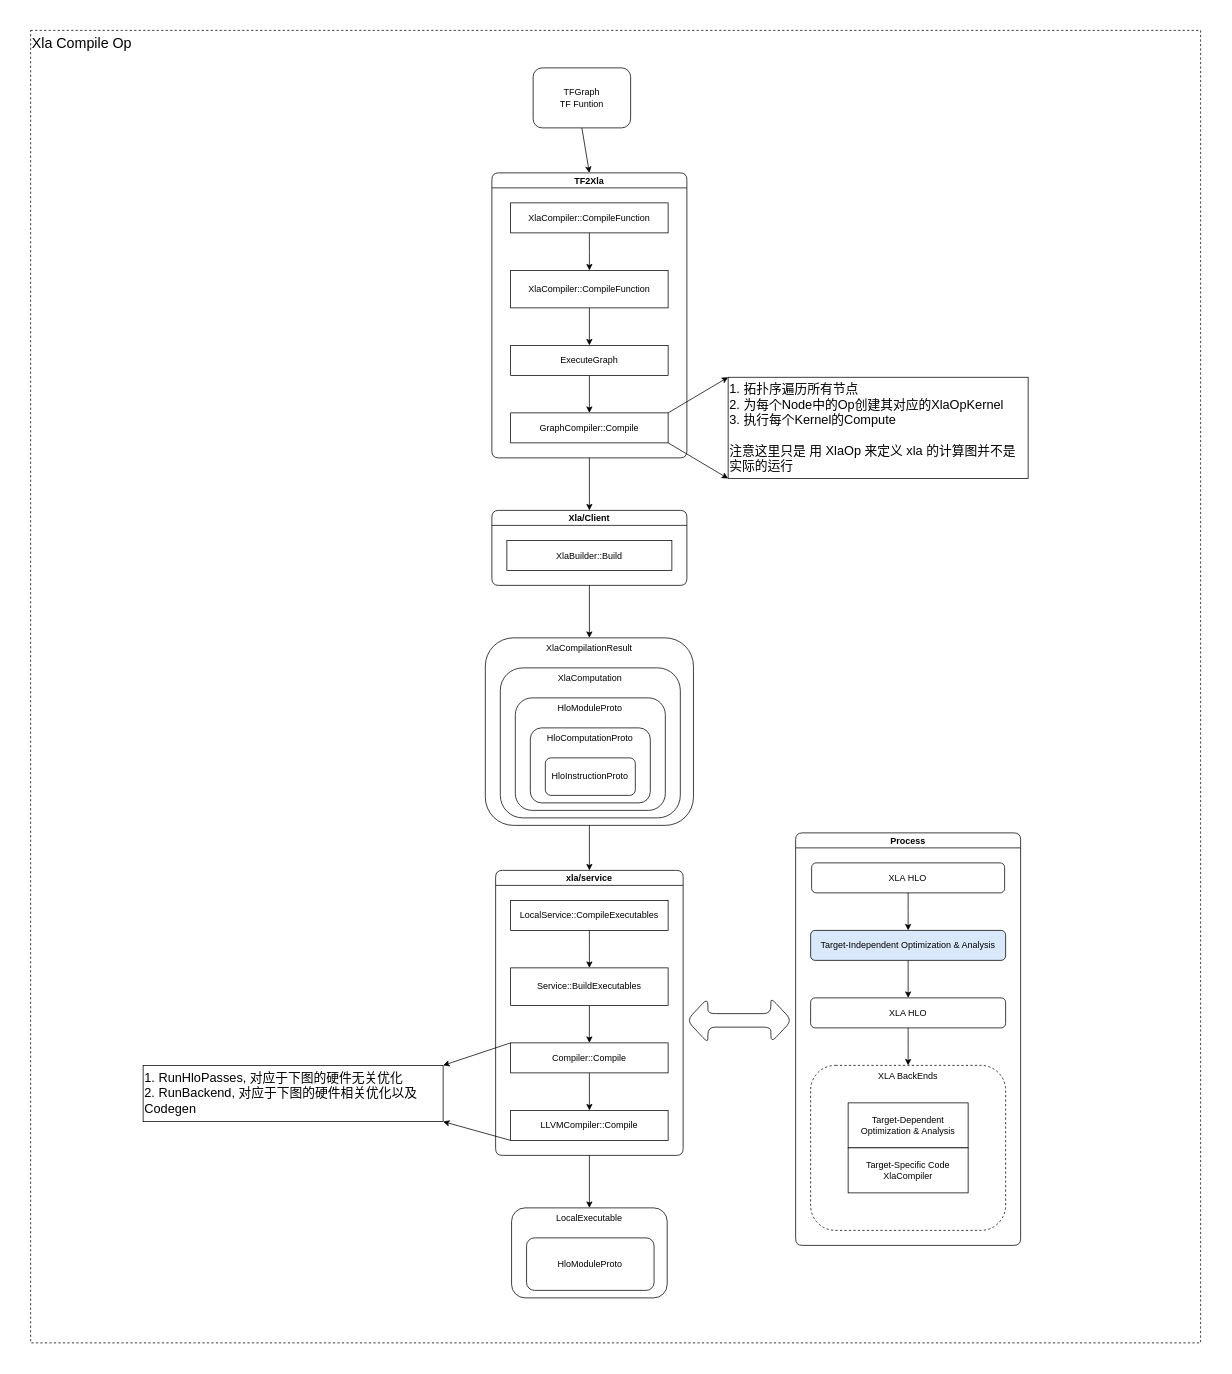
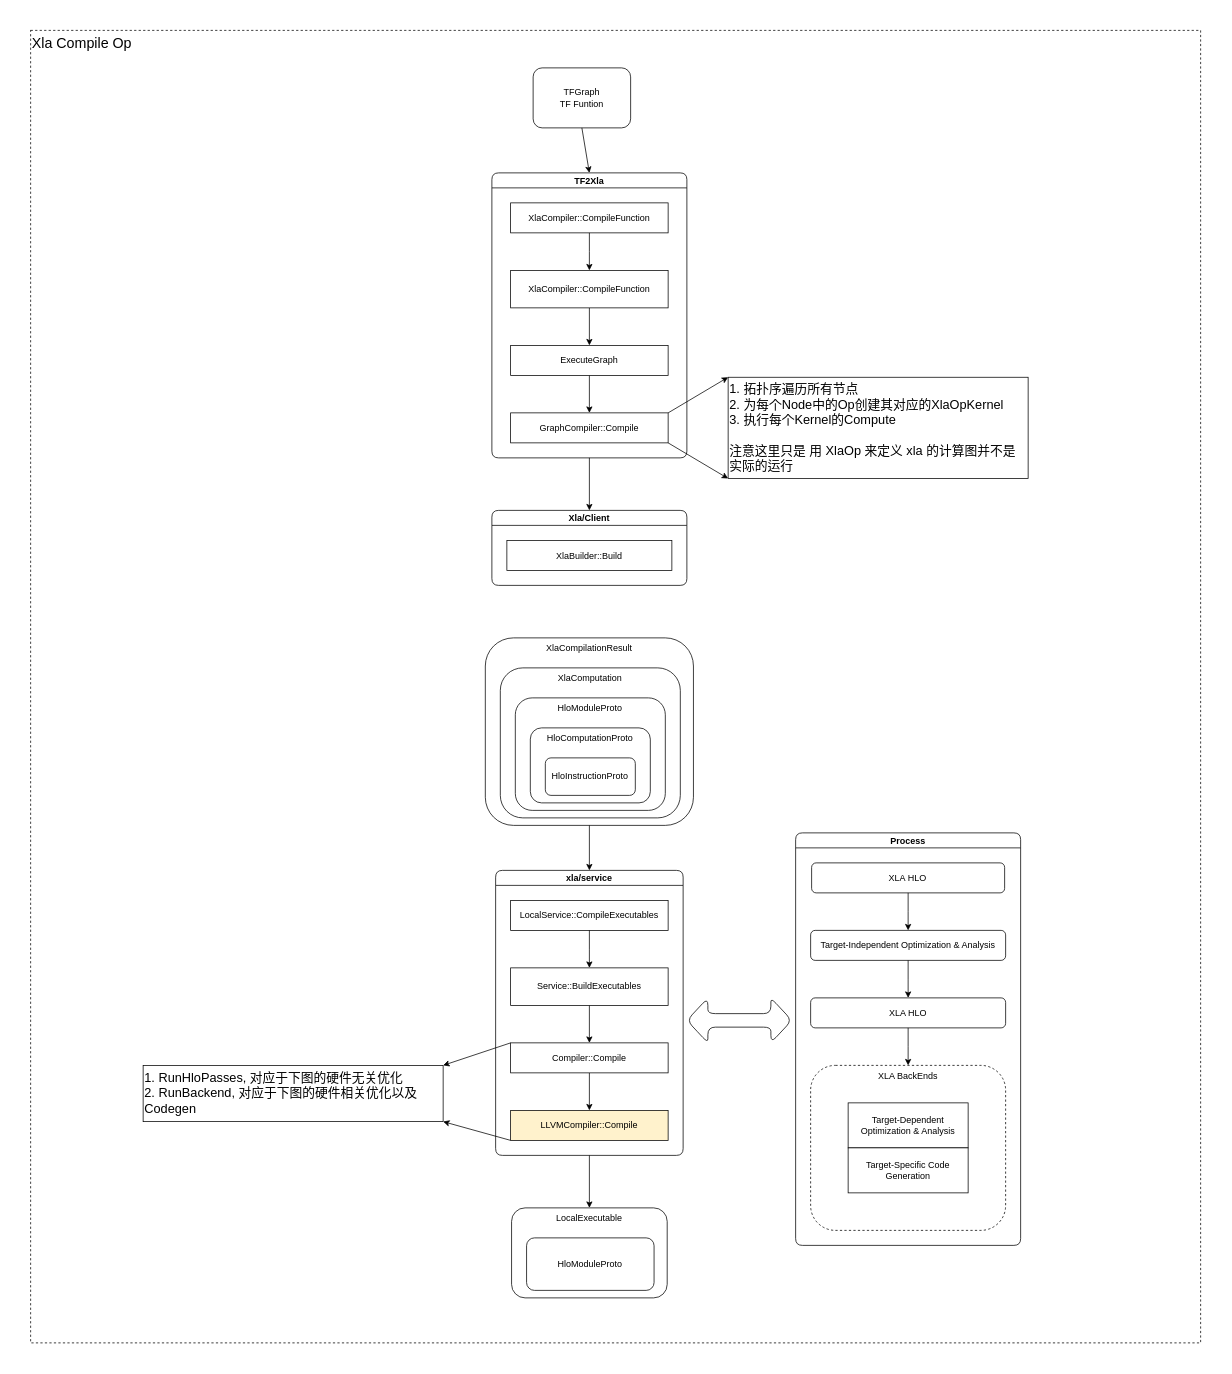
edge "Xla/Client" -> "XlaCompilationResult": removed
node "Target-Independent Optimization & Analysis": fillcolor #dae8fc -> #ffffff
node "LLVMCompiler::Compile": fillcolor #ffffff -> #fff2cc
node "Target-Specific Code XlaCompiler": label "Target-Specific Code XlaCompiler" -> "Target-Specific Code Generation"
